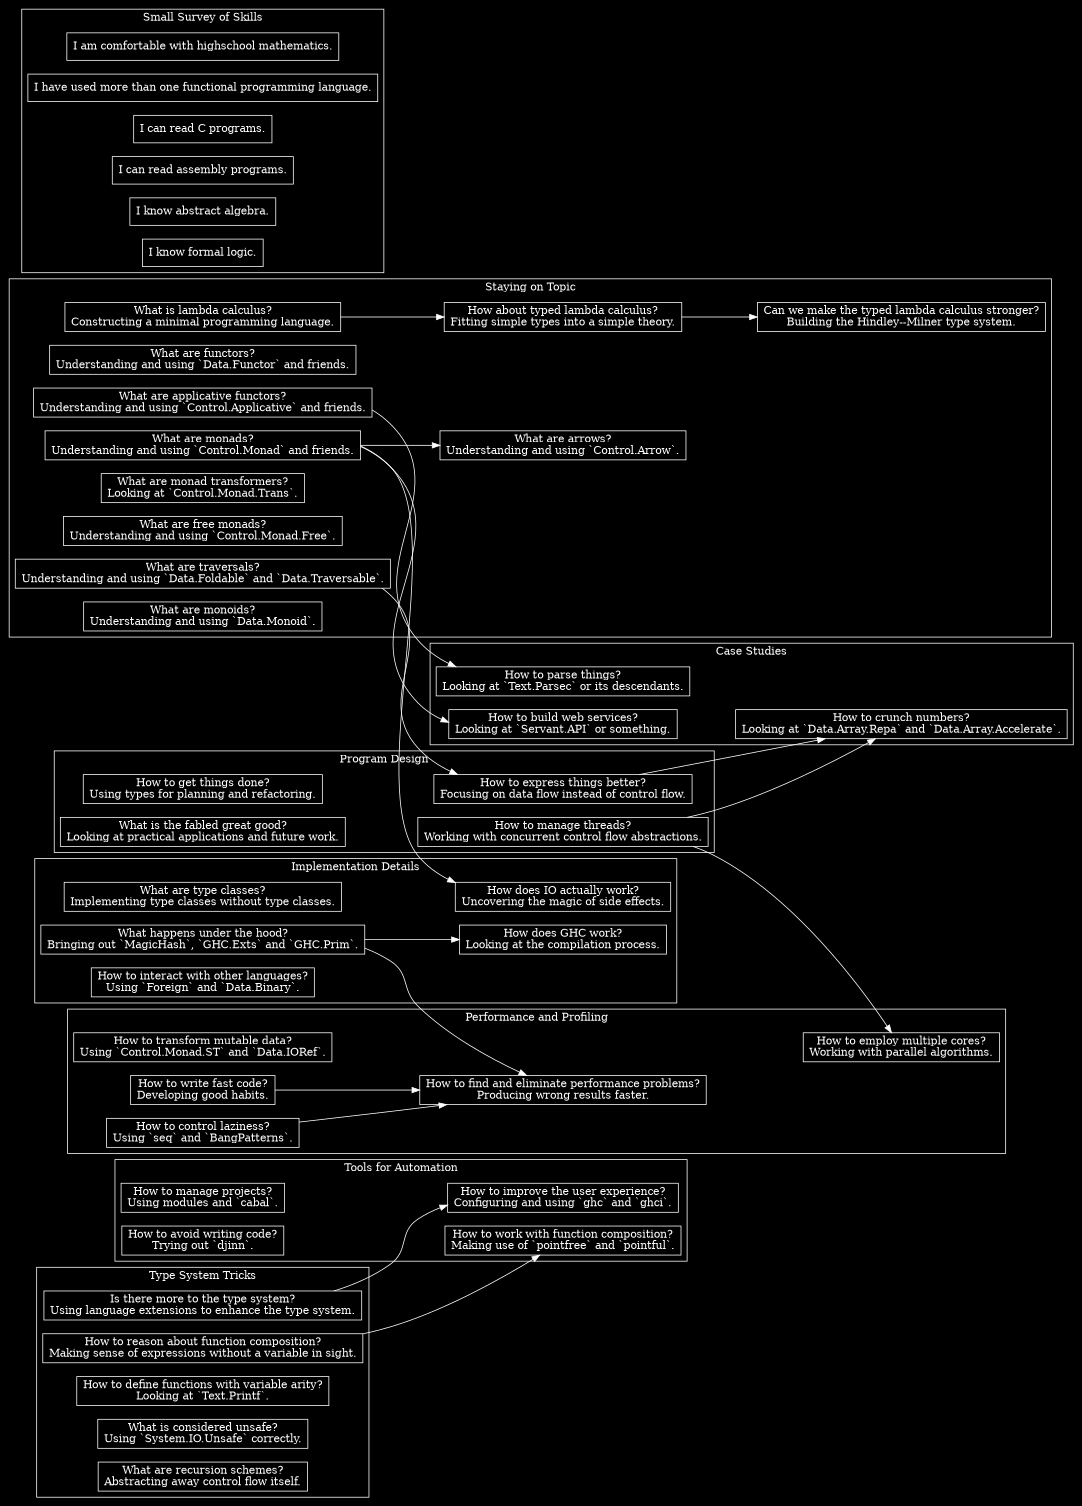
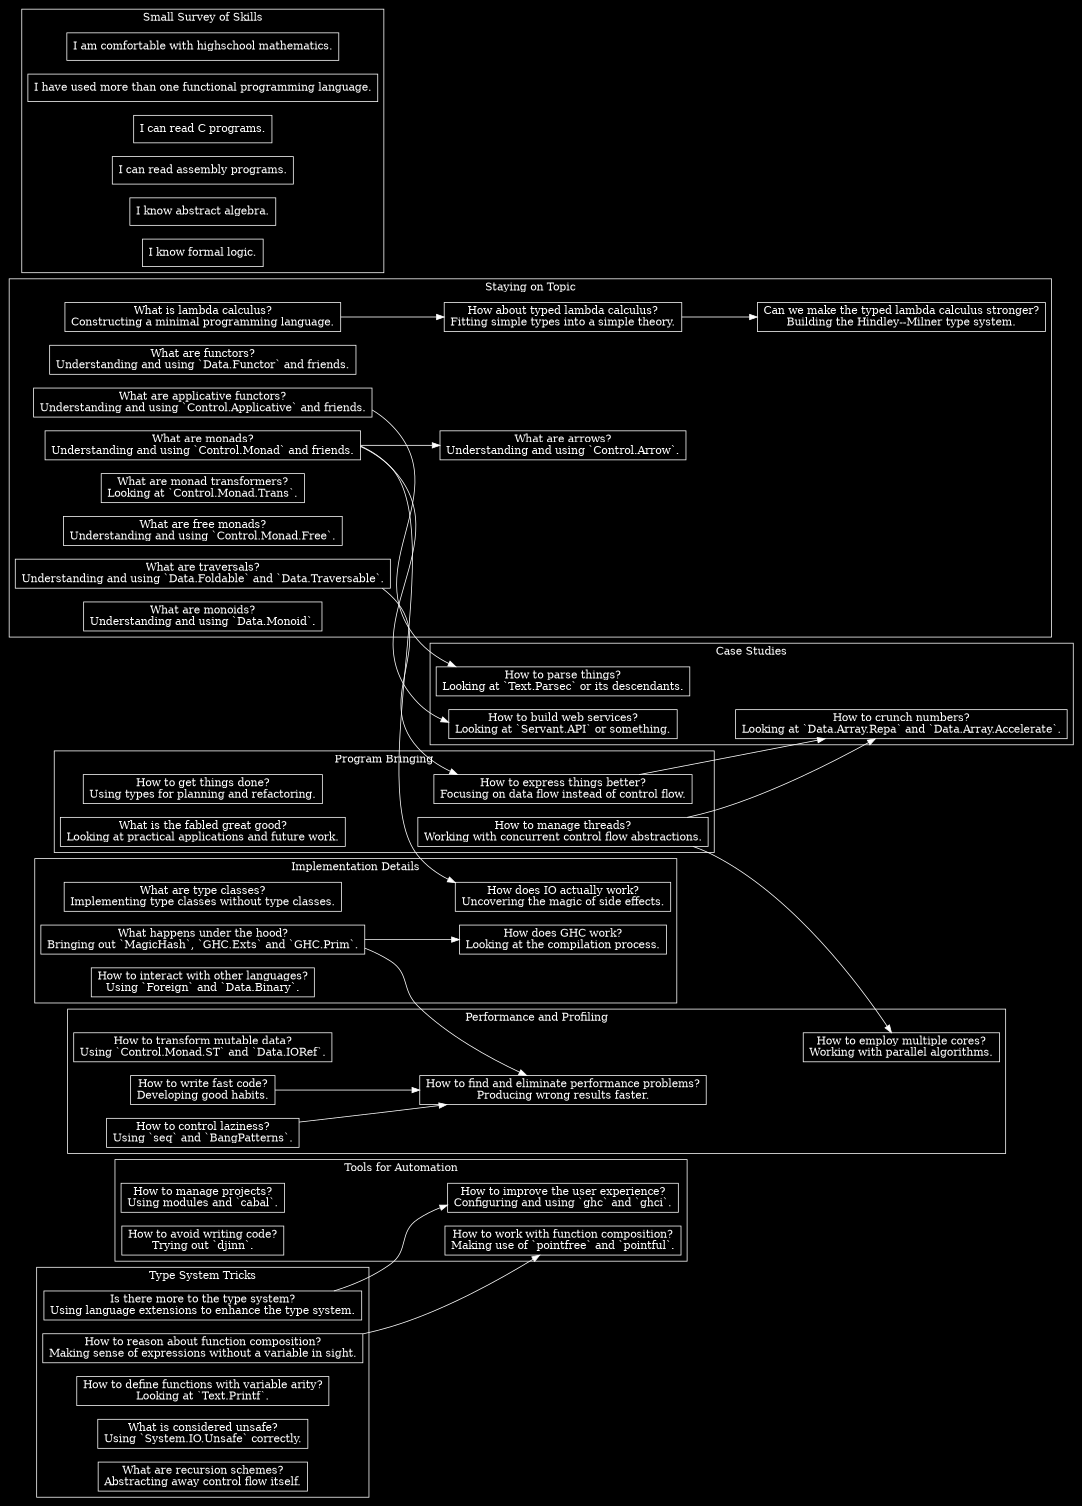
cluster "Program Design": label "Program Design" -> "Program Bringing"
